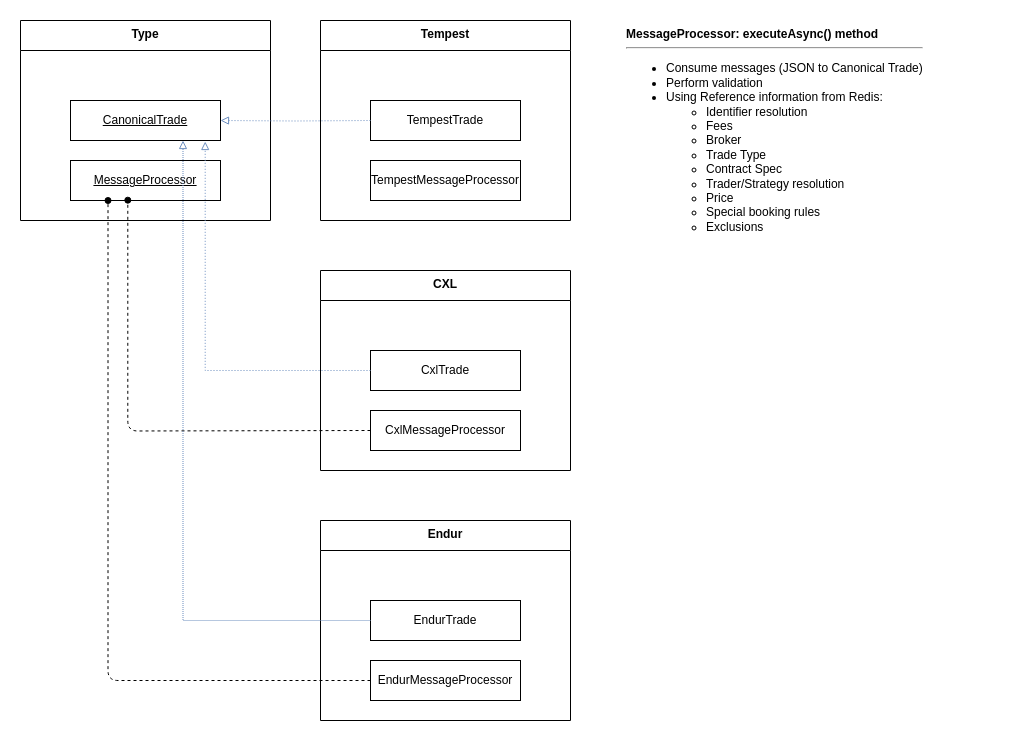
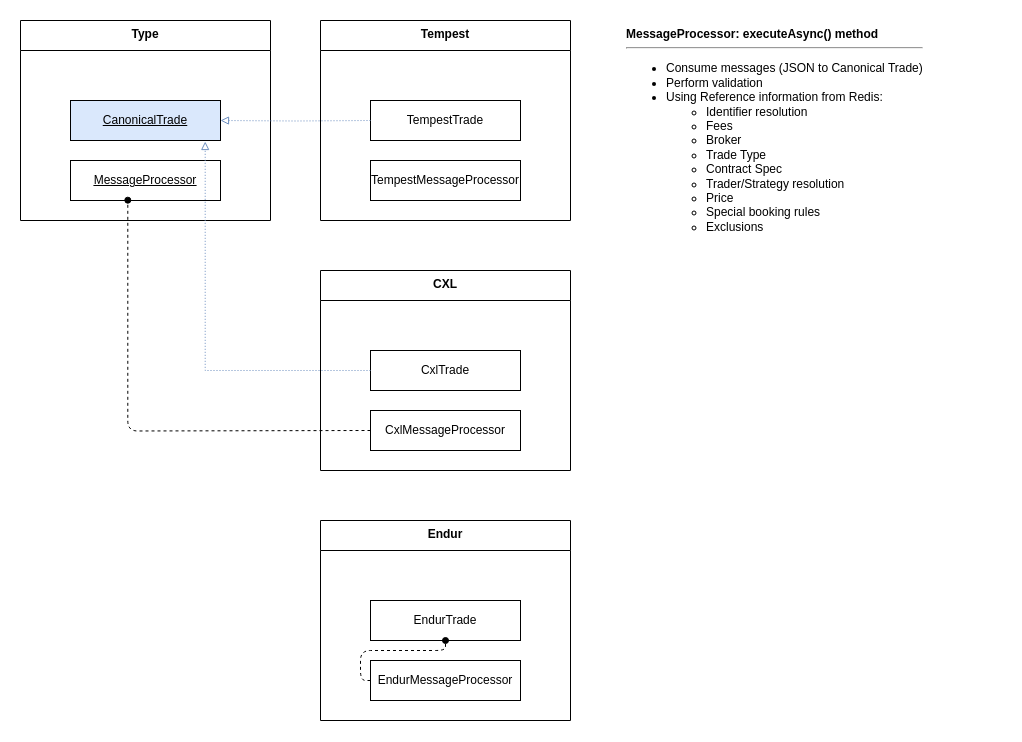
node "CanonicalTrade": fillcolor #ffffff -> #dae8fc
edge "EndurTrade" -> "CanonicalTrade": removed
edge "EndurMessageProcessor" -> "MessageProcessor": now "EndurMessageProcessor" -> "EndurTrade"
